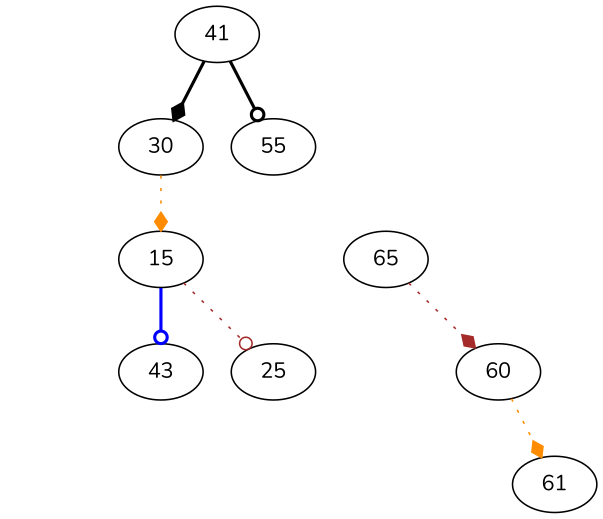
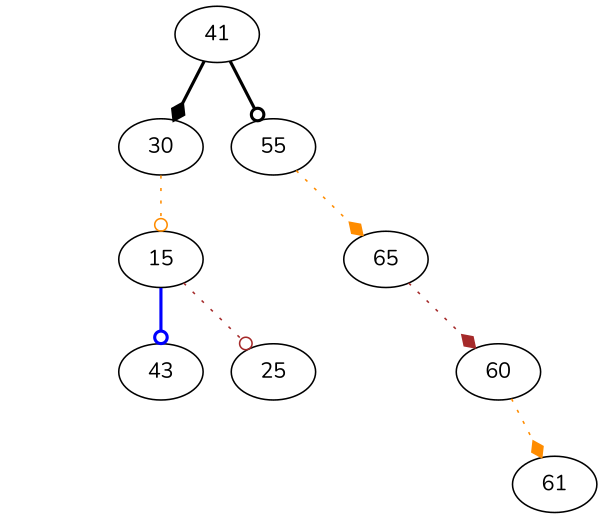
edge "55" -> "65": added
edge "30" -> "15": arrowhead diamond -> odot
